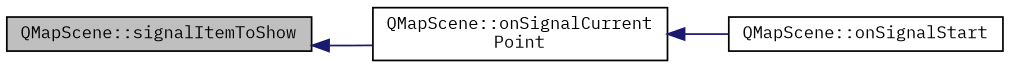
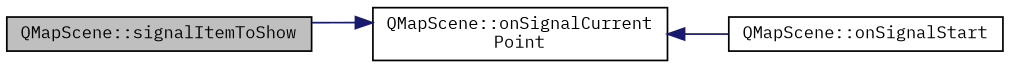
edge "QMapScene::onSignalCurrent Point" -> "QMapScene::signalItemToShow": reversed
